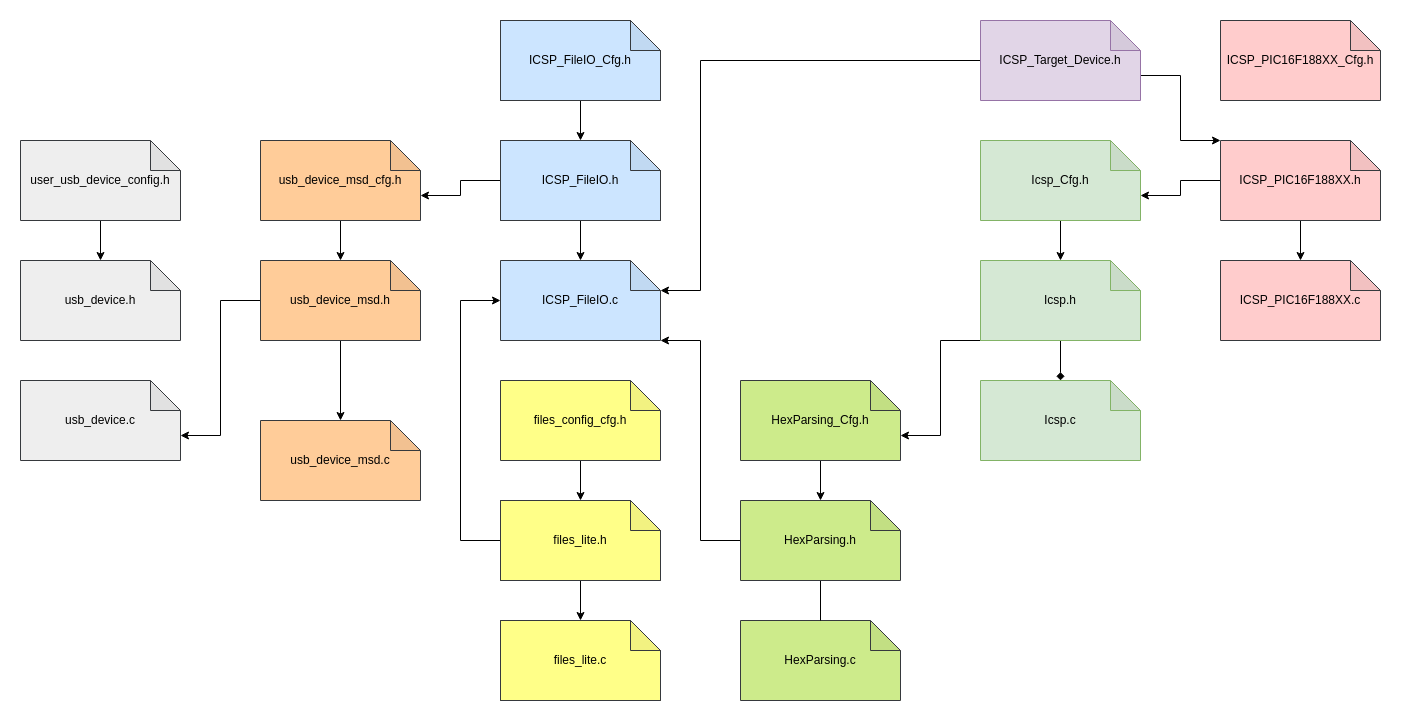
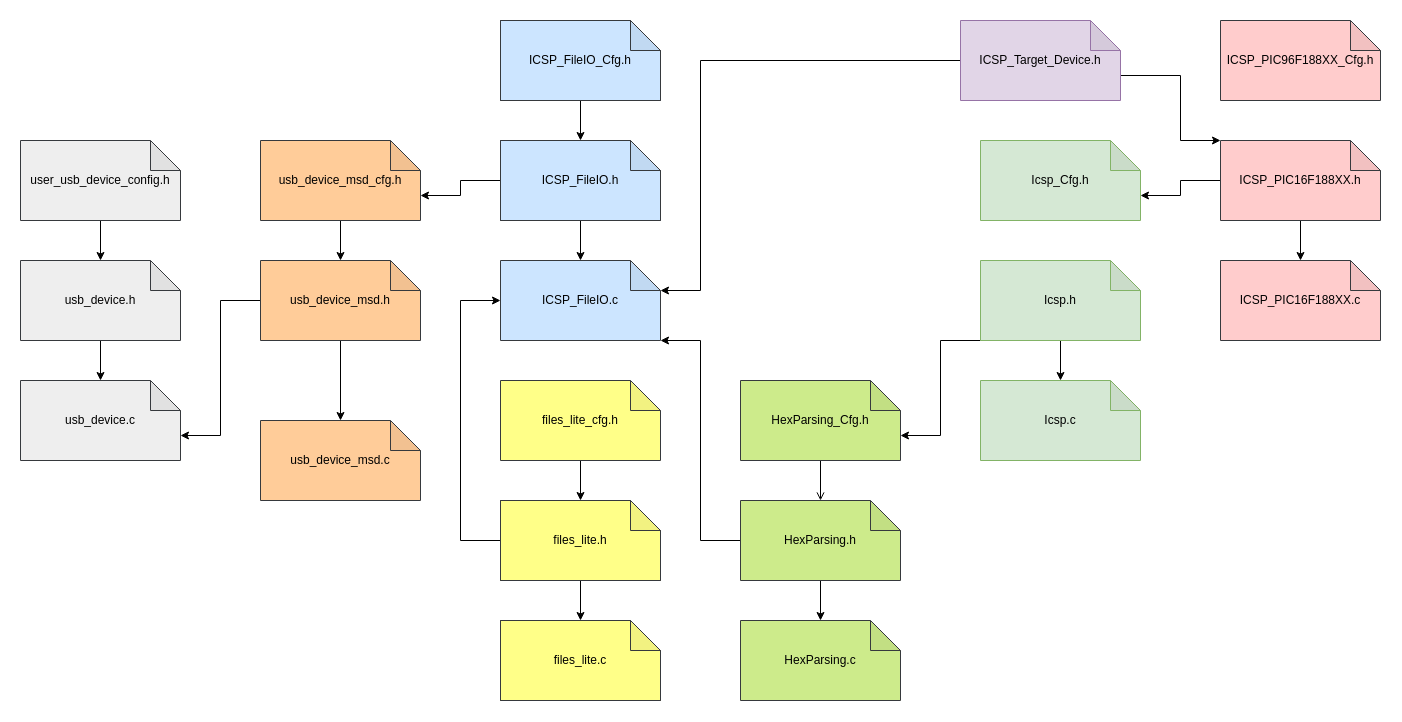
node "ICSP_Target_Device.h": moved (1061, 61) -> (1041, 61)
node "ICSP_PIC16F188XX_Cfg.h": label "ICSP_PIC16F188XX_Cfg.h" -> "ICSP_PIC96F188XX_Cfg.h"
edge "Icsp_Cfg.h" -> "Icsp.h": removed
edge "usb_device.h" -> "usb_device.c": added
edge "Icsp.h" -> "Icsp.c": arrowhead diamond -> classic
node "files_config_cfg.h": label "files_config_cfg.h" -> "files_lite_cfg.h"
edge "HexParsing_Cfg.h" -> "HexParsing.h": arrowhead classic -> open
edge "HexParsing.h" -- "HexParsing.c": arrowhead none -> classic
